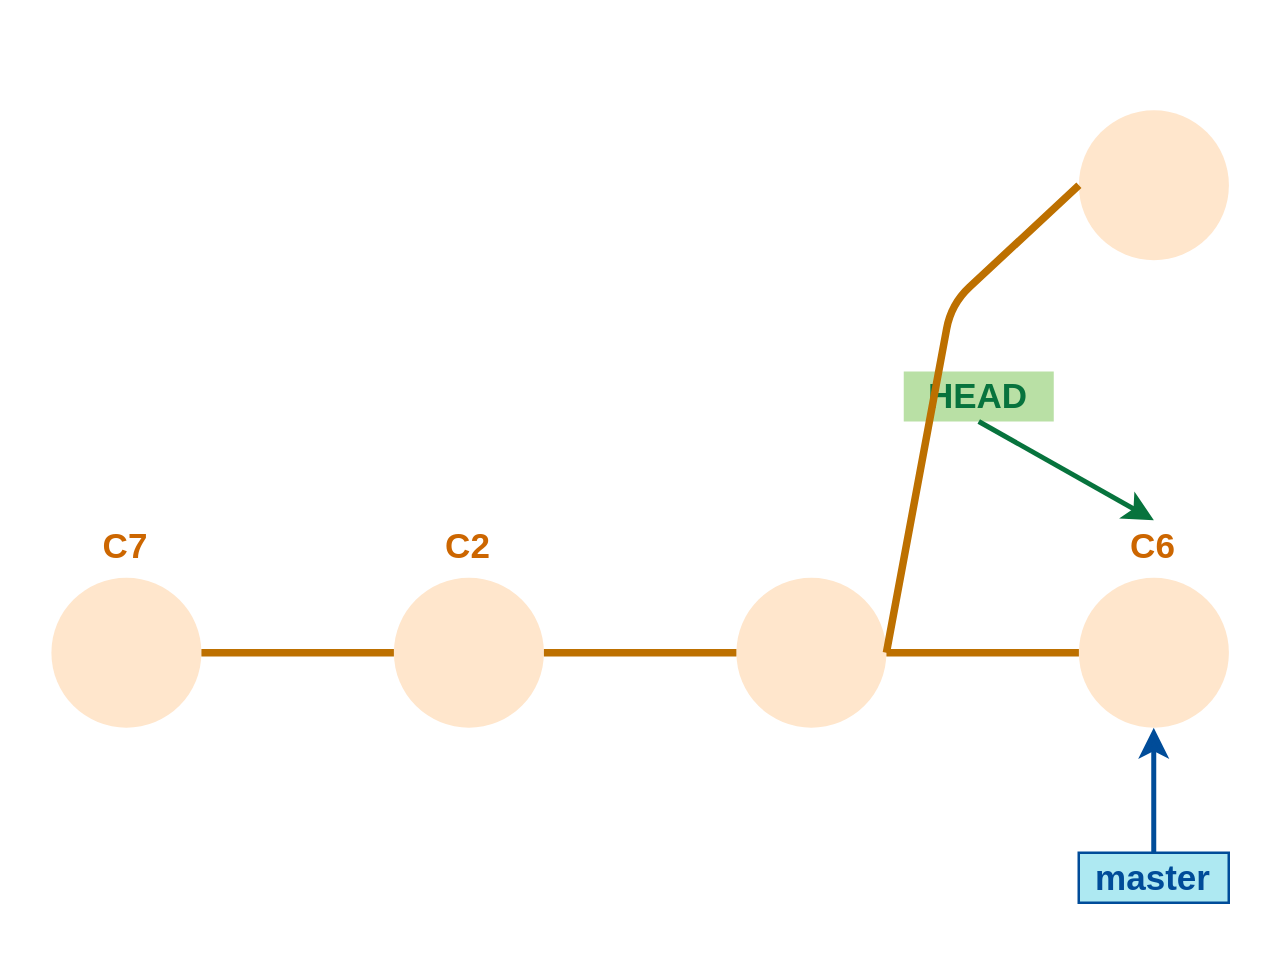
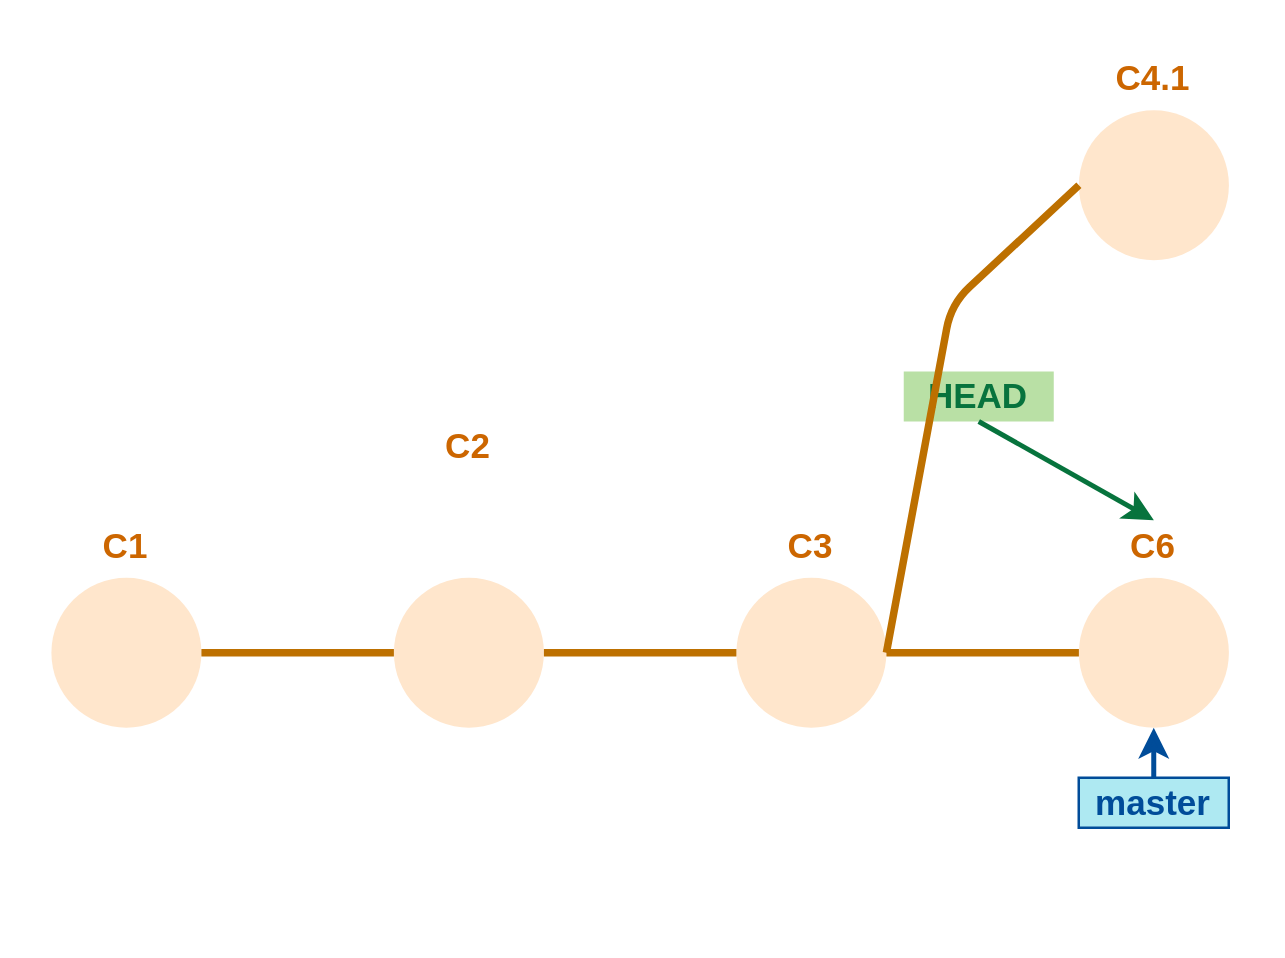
node "C4.1": added
node "C2": moved (469, 545) -> (469, 445)
node "C3": added
node "C7": label "C7" -> "C1"
node "master": moved (1154, 878) -> (1154, 803)
